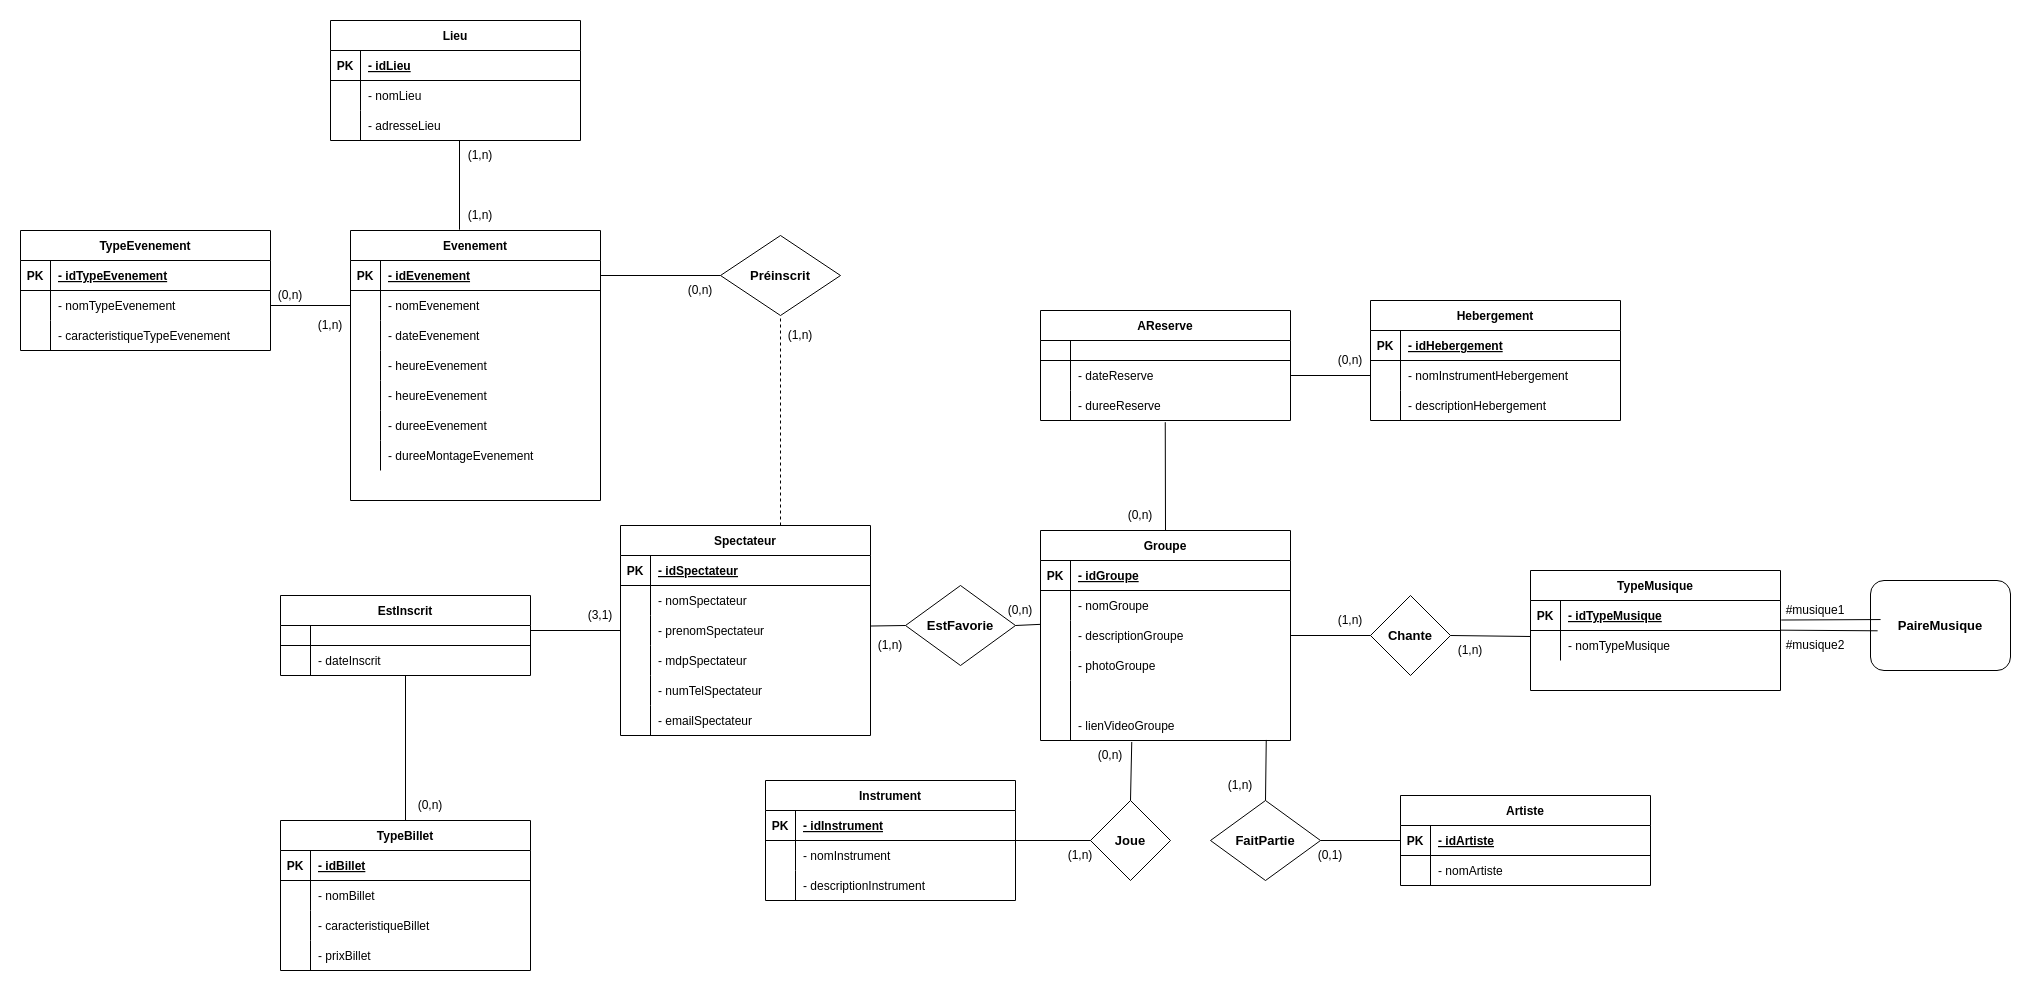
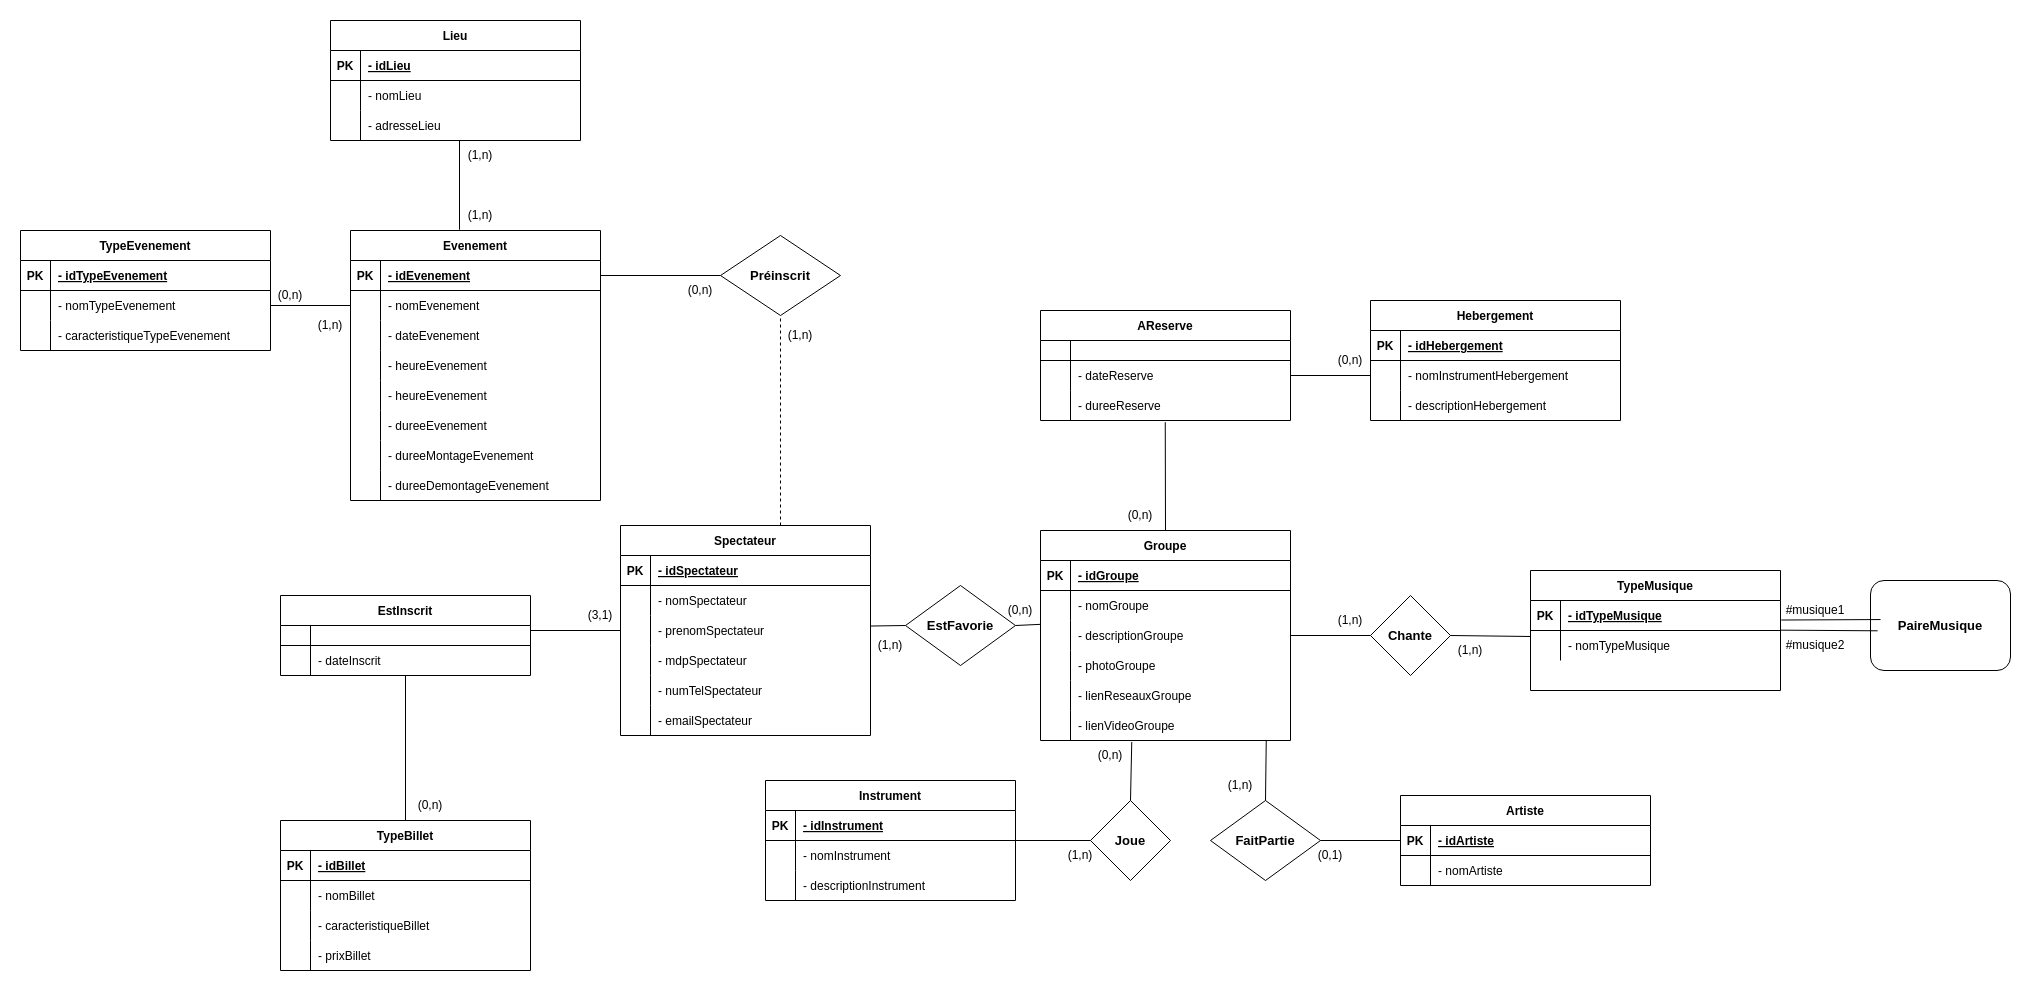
node "- dureeDemontageEvenement": added
node "- lienReseauxGroupe": added
